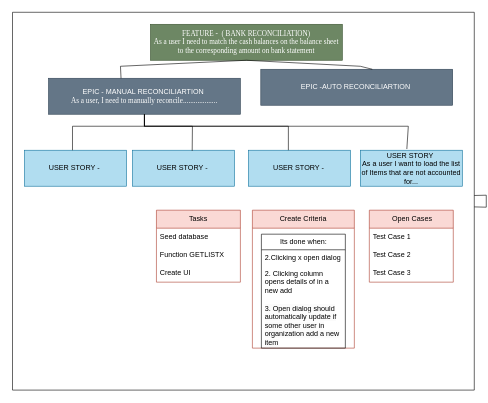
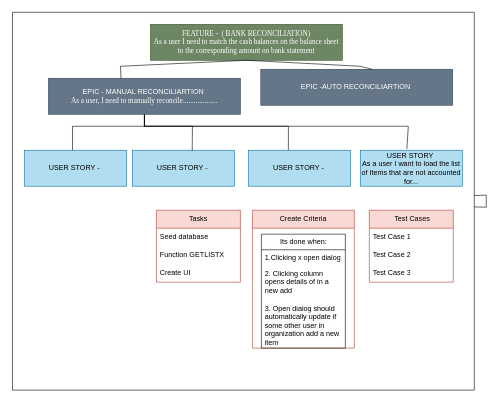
node "Open Cases": label "Open Cases" -> "Test Cases"
node "2.Clicking x open dialog": label "2.Clicking x open dialog" -> "1.Clicking x open dialog"
